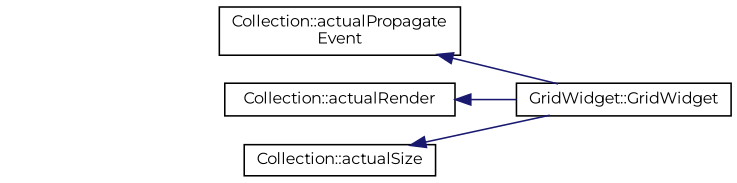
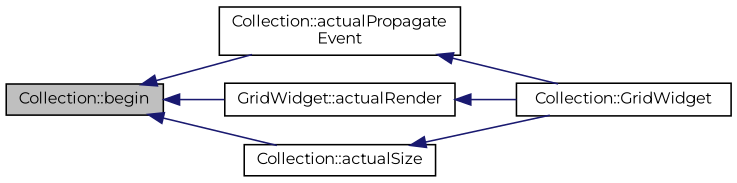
node "Collection::begin": added
node "Collection::actualRender": label "Collection::actualRender" -> "GridWidget::actualRender"
node "GridWidget::GridWidget": label "GridWidget::GridWidget" -> "Collection::GridWidget"
